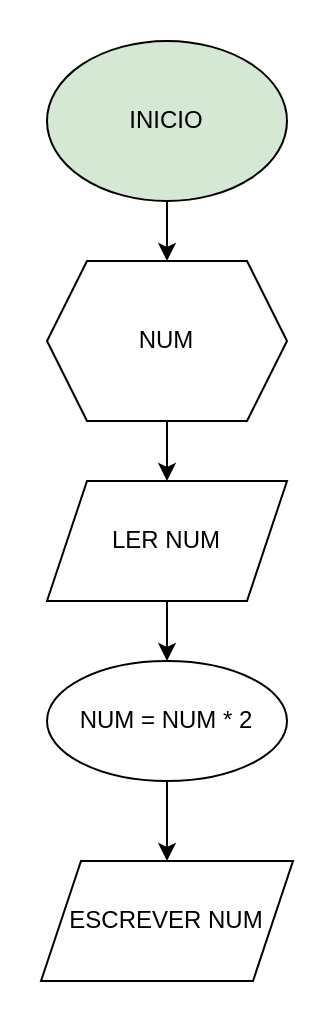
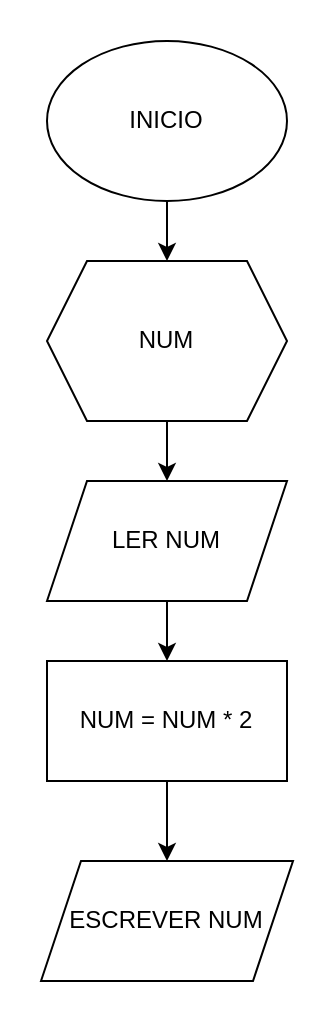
node "INICIO": fillcolor #d5e8d4 -> #ffffff
node "NUM = NUM * 2": shape ellipse -> rectangle
